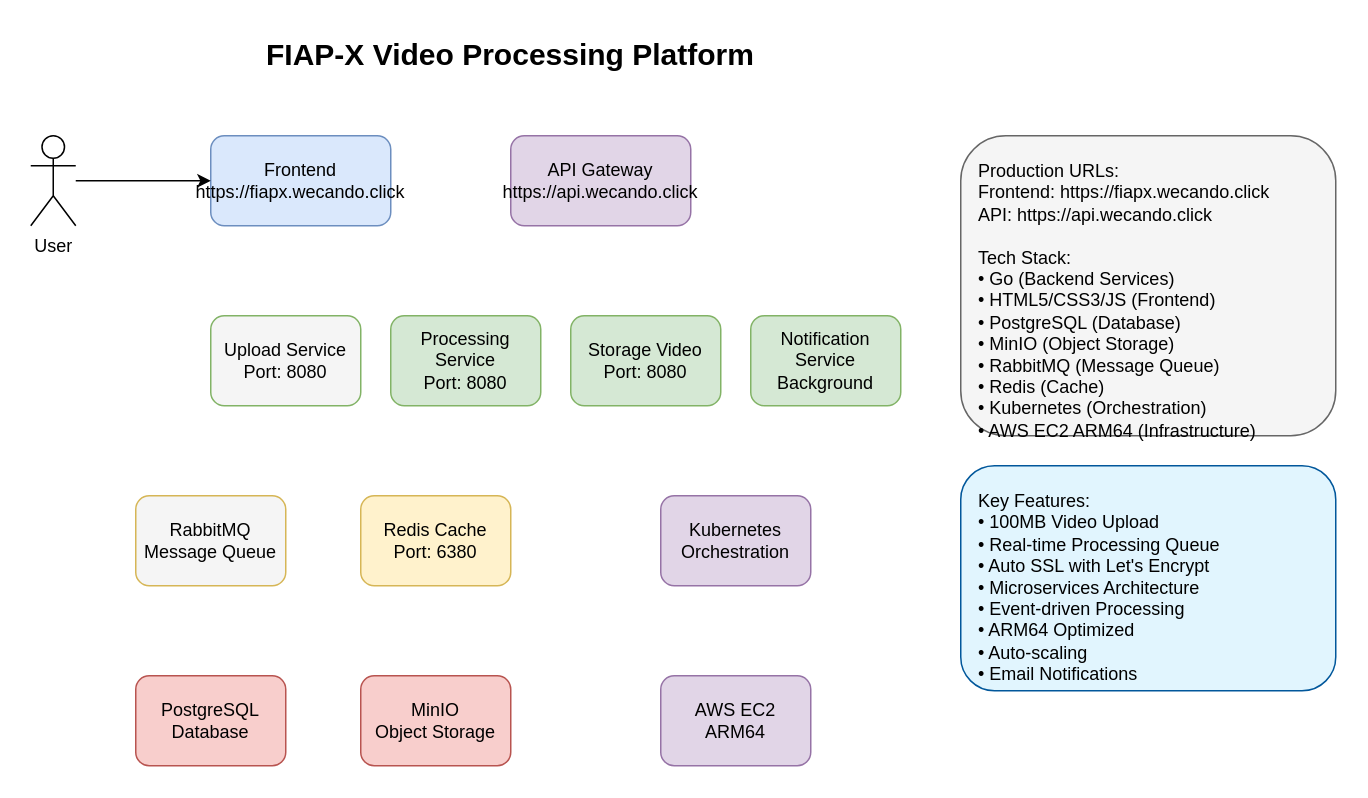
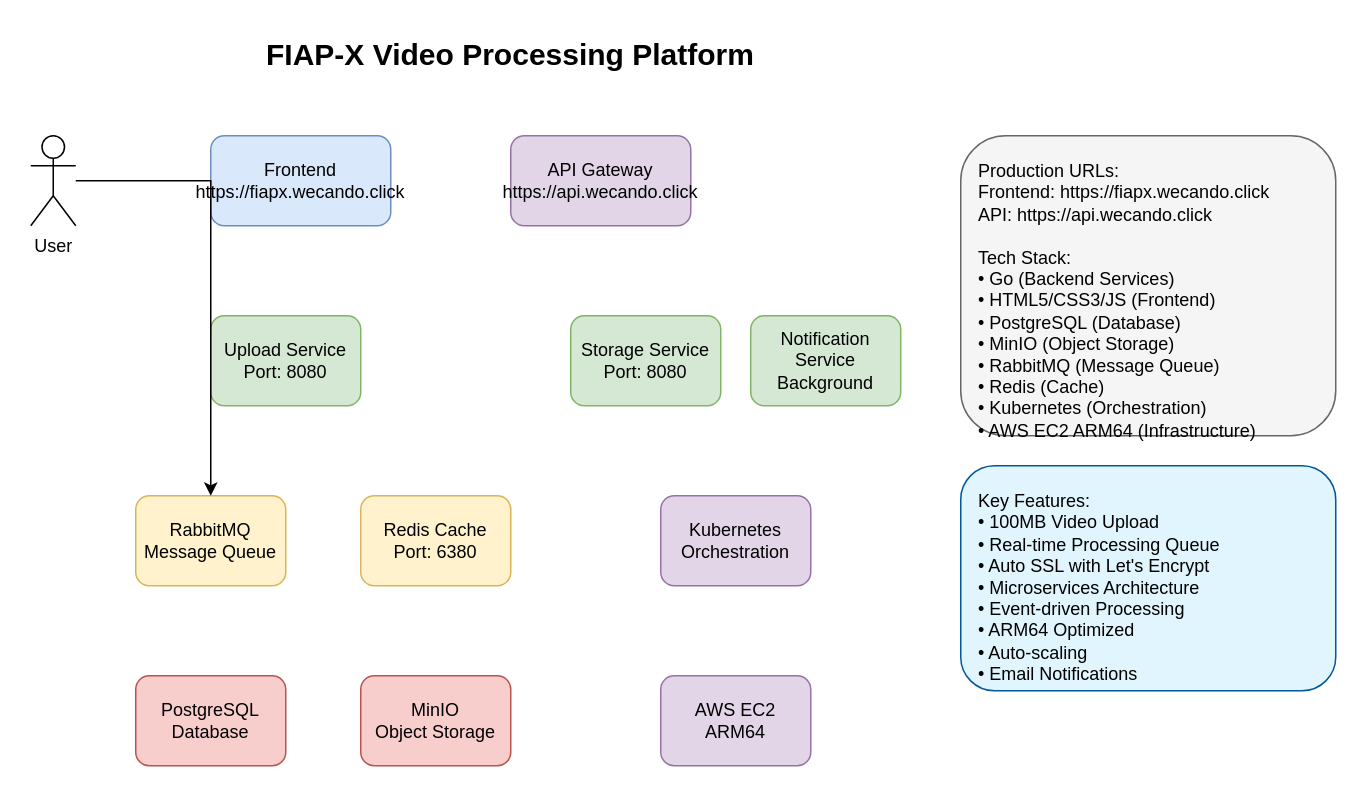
edge "User" -> "Frontend https://fiapx.wecando.click": now "User" -> "RabbitMQ Message Queue"
node "Upload Service Port: 8080": fillcolor #f5f5f5 -> #d5e8d4
node "Processing Service Port: 8080": removed
node "Storage Video Port: 8080": label "Storage Video Port: 8080" -> "Storage Service Port: 8080"
node "RabbitMQ Message Queue": fillcolor #f5f5f5 -> #fff2cc
